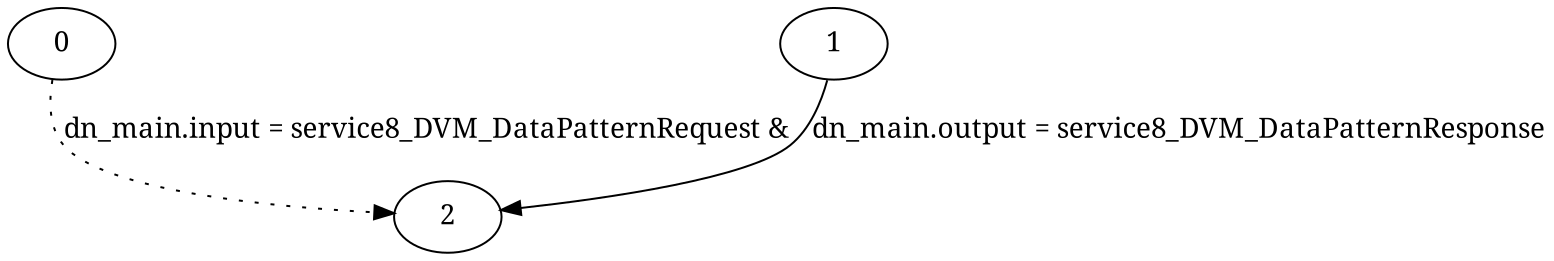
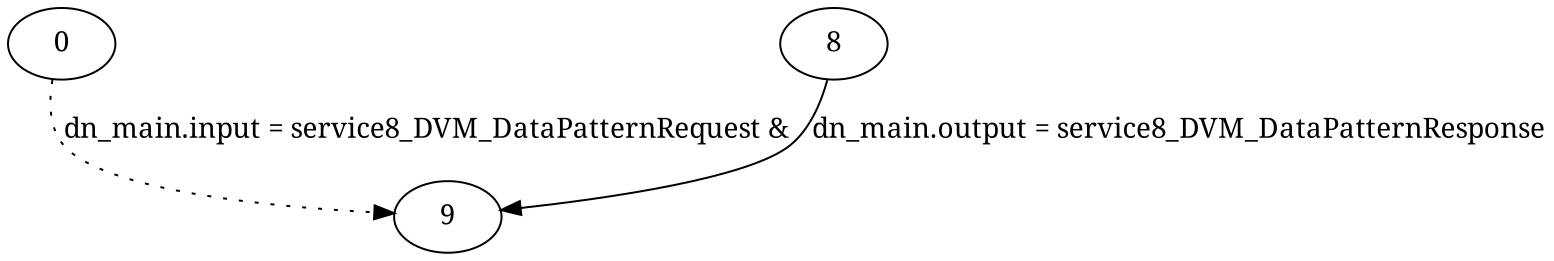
node "1": label "1" -> "8"
node "2": label "2" -> "9"
